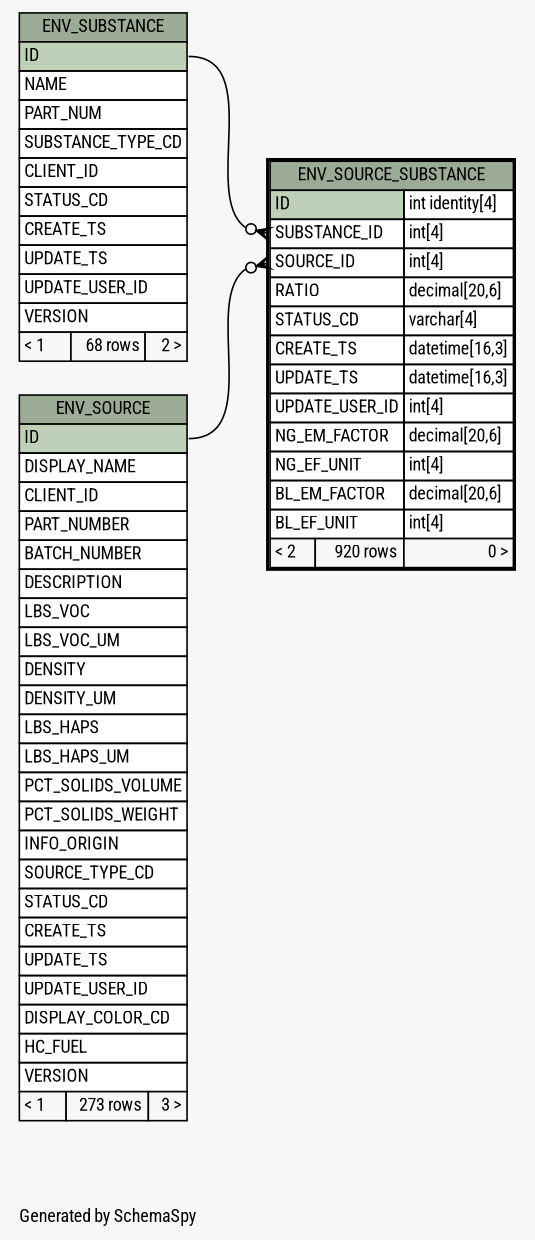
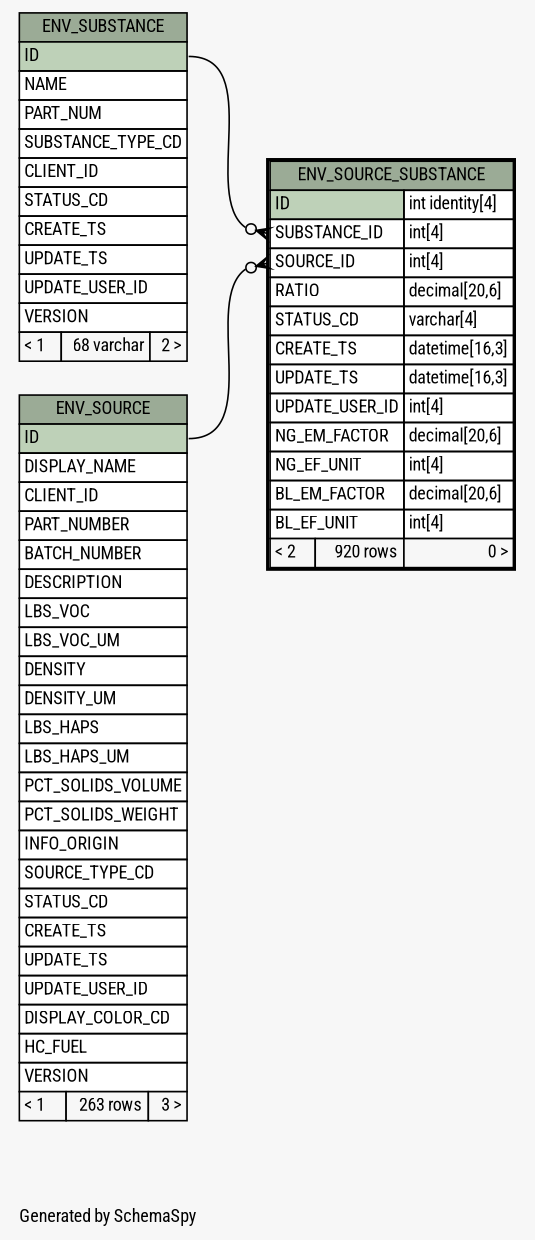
node "ENV_SUBSTANCE": text "68 rows" -> "68 varchar"
node "ENV_SOURCE": text "273 rows" -> "263 rows"
